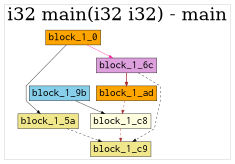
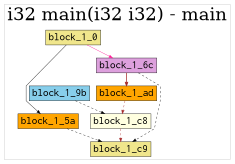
node "block_1_0": fillcolor orange -> khaki
edge "block_1_9b" -> "block_1_c8": style solid -> dashed
node "block_1_5a": fillcolor khaki -> orange
